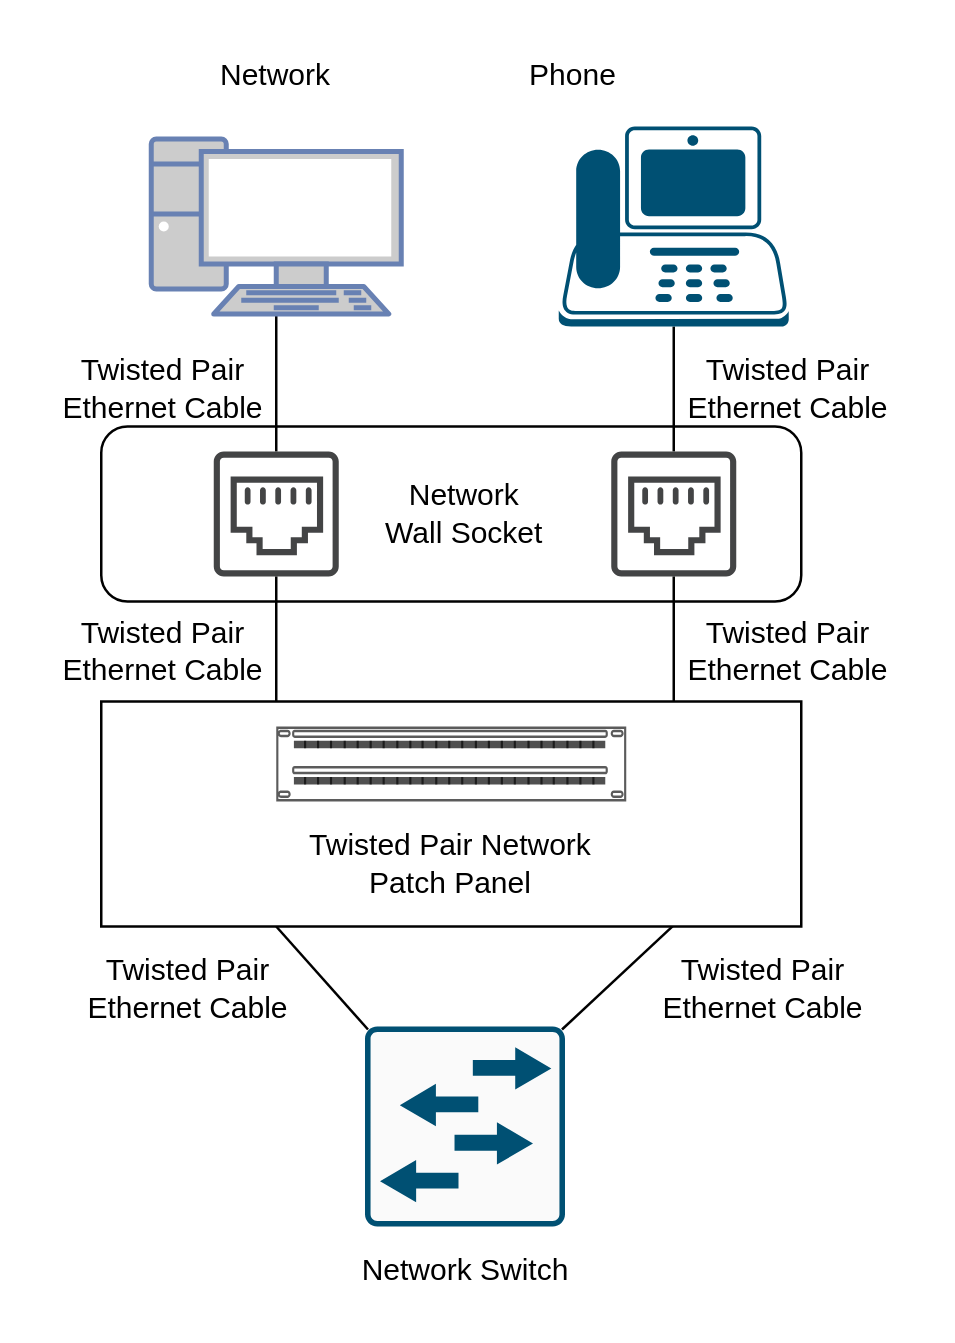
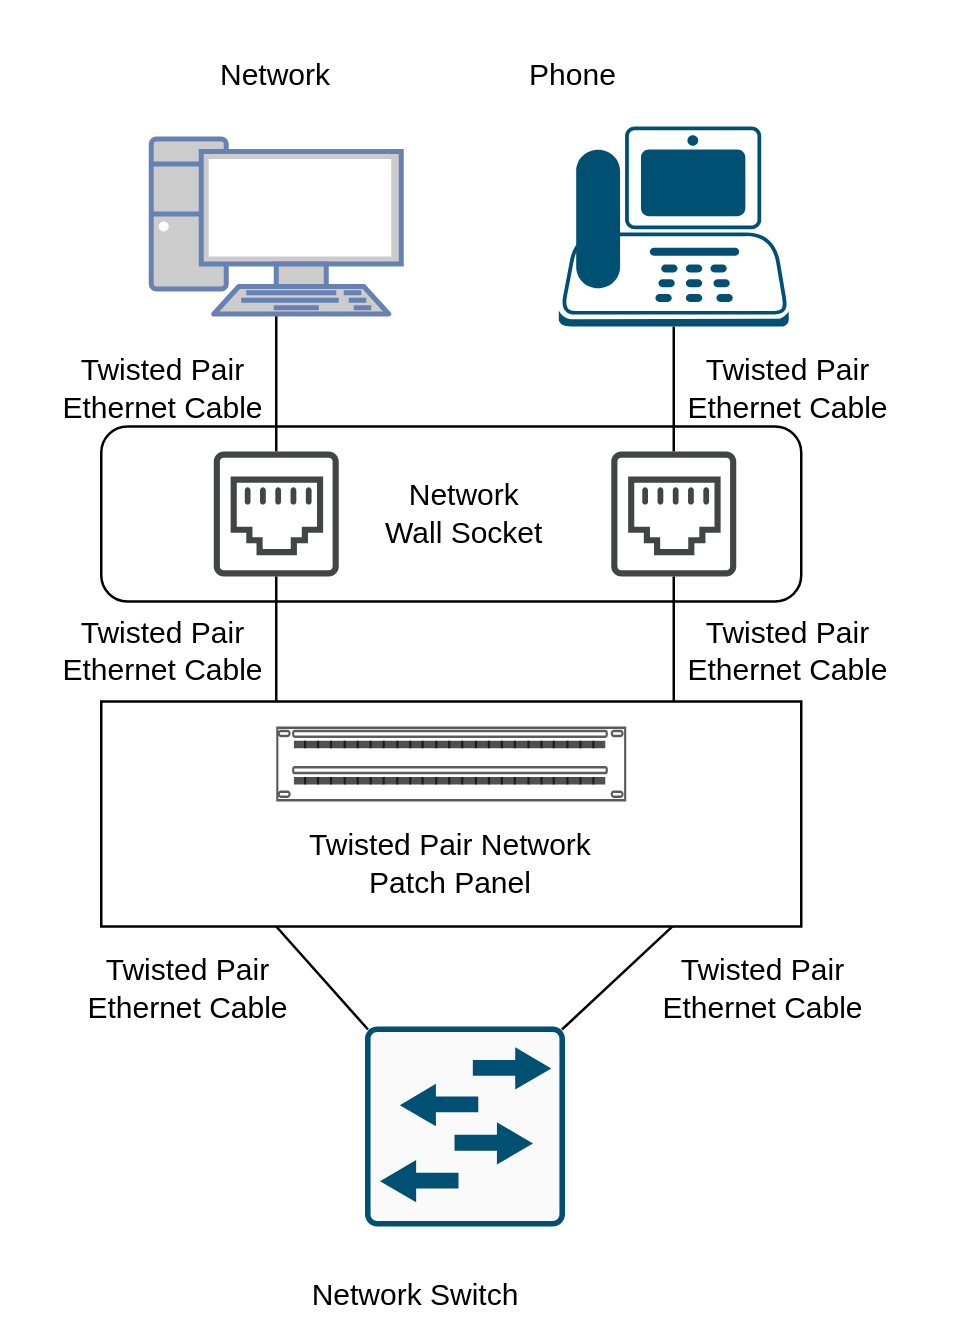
node "Network Switch": moved (465, 1270) -> (415, 1295)
